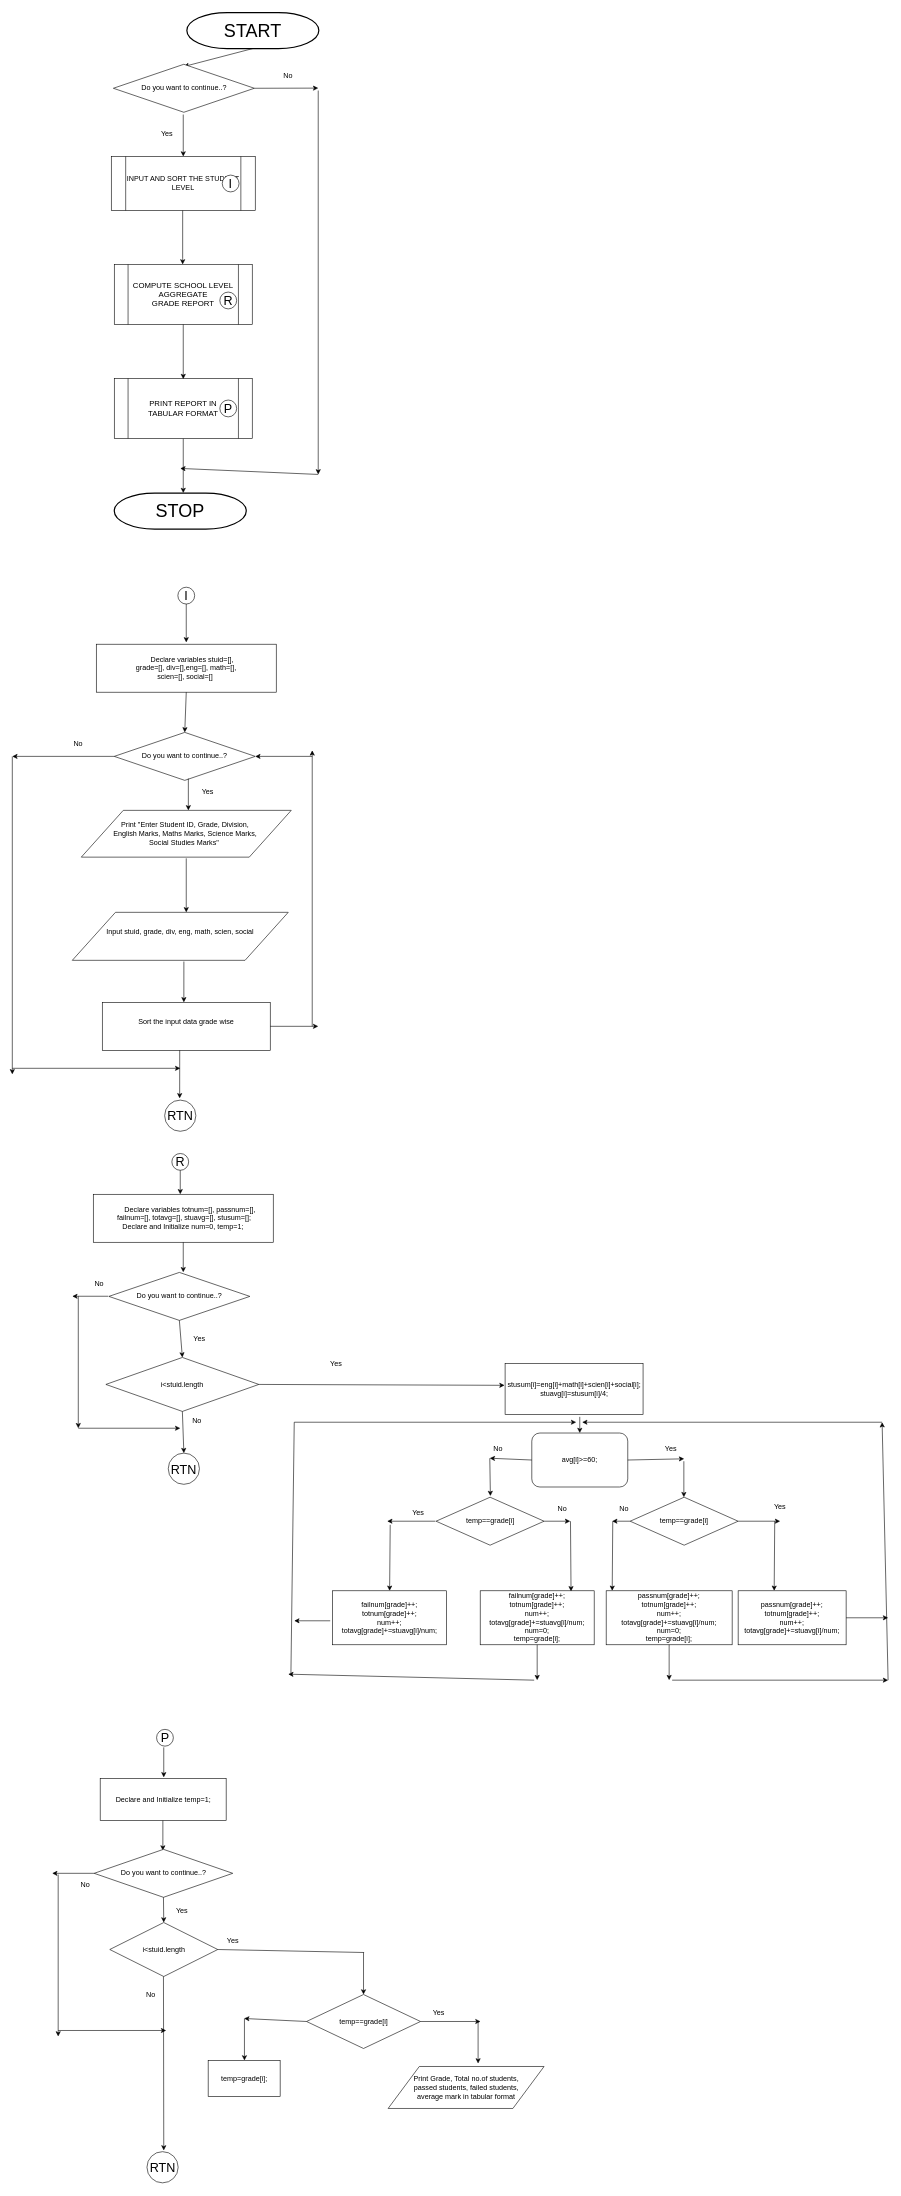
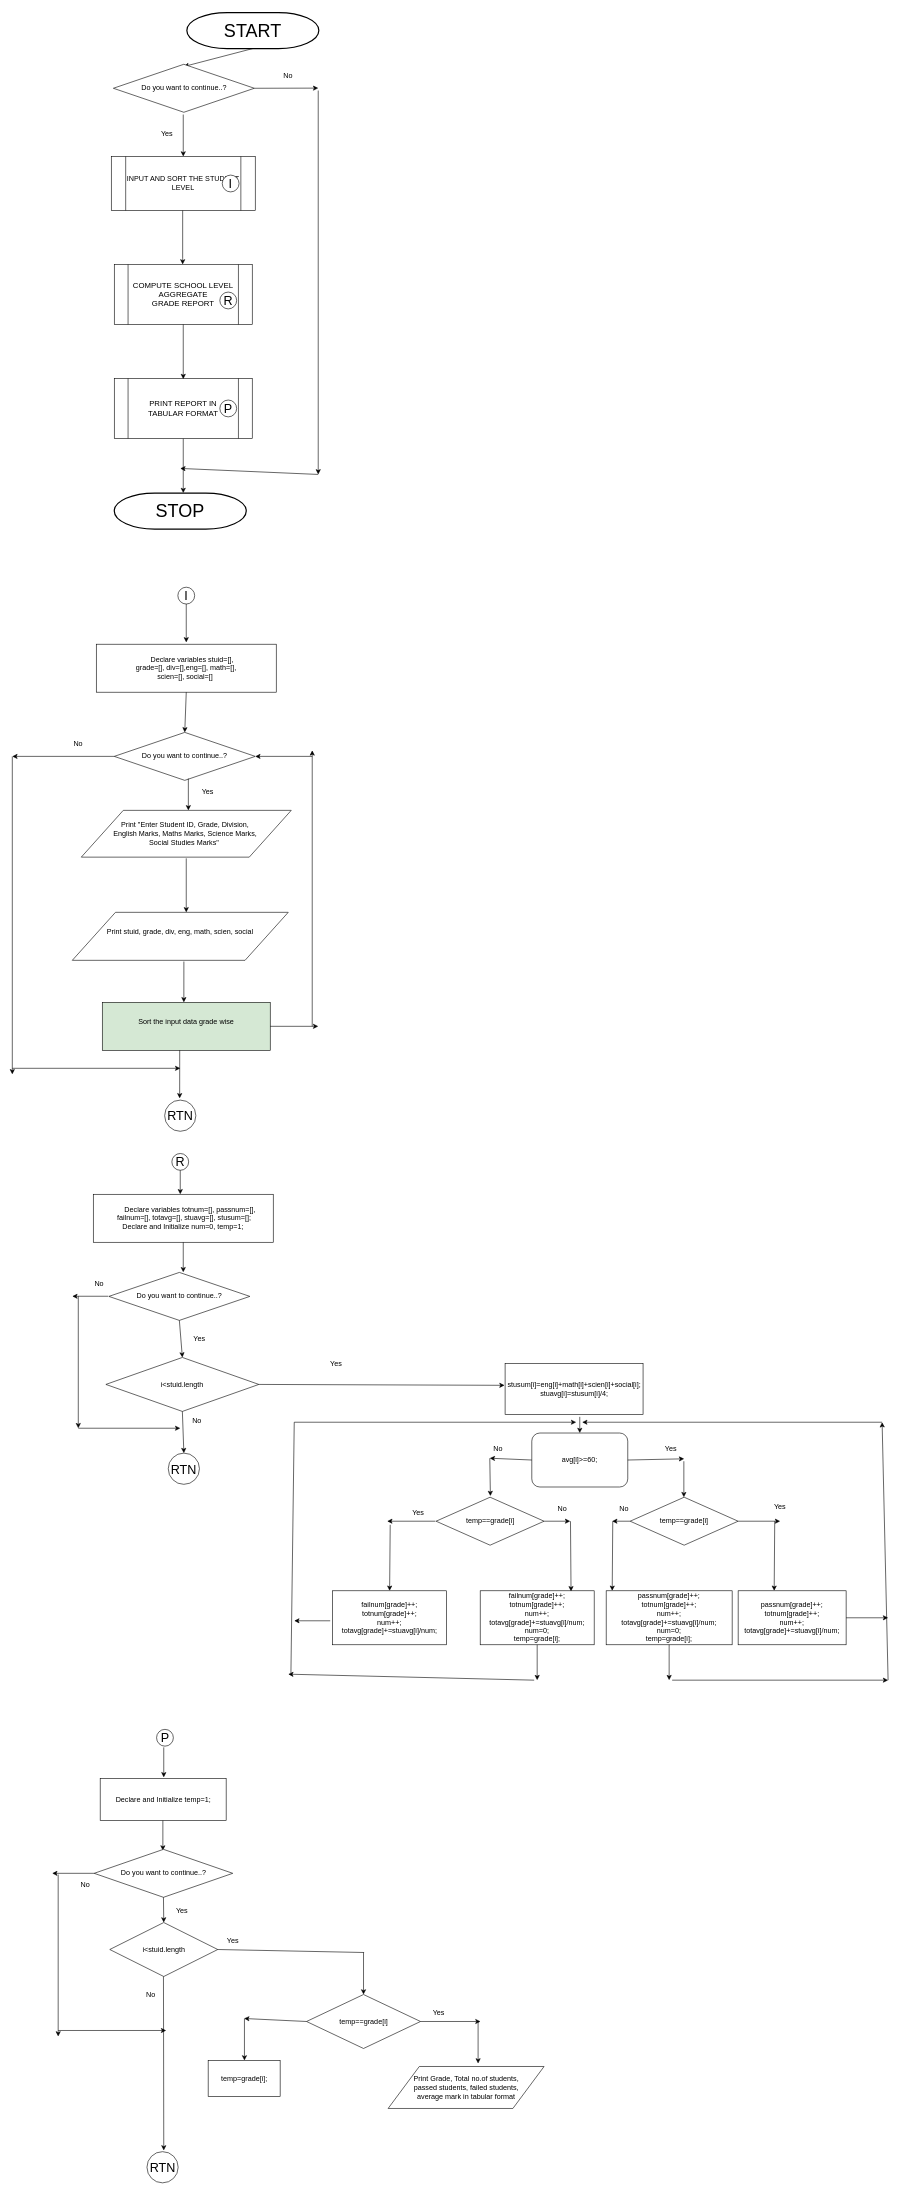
node "Input stuid, grade, div, eng, math, scien, social": label "Input stuid, grade, div, eng, math, scien, social" -> "Print stuid, grade, div, eng, math, scien, social"
node "Sort the input data grade wise": fillcolor #ffffff -> #d5e8d4
